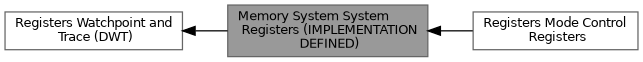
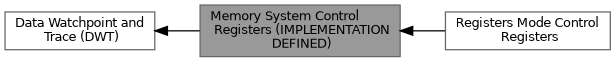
node "Registers Watchpoint and Trace (DWT)": label "Registers Watchpoint and Trace (DWT)" -> "Data Watchpoint and Trace (DWT)"
node "Memory System System Registers (IMPLEMENTATION DEFINED)": label "Memory System System Registers (IMPLEMENTATION DEFINED)" -> "Memory System Control Registers (IMPLEMENTATION DEFINED)"
